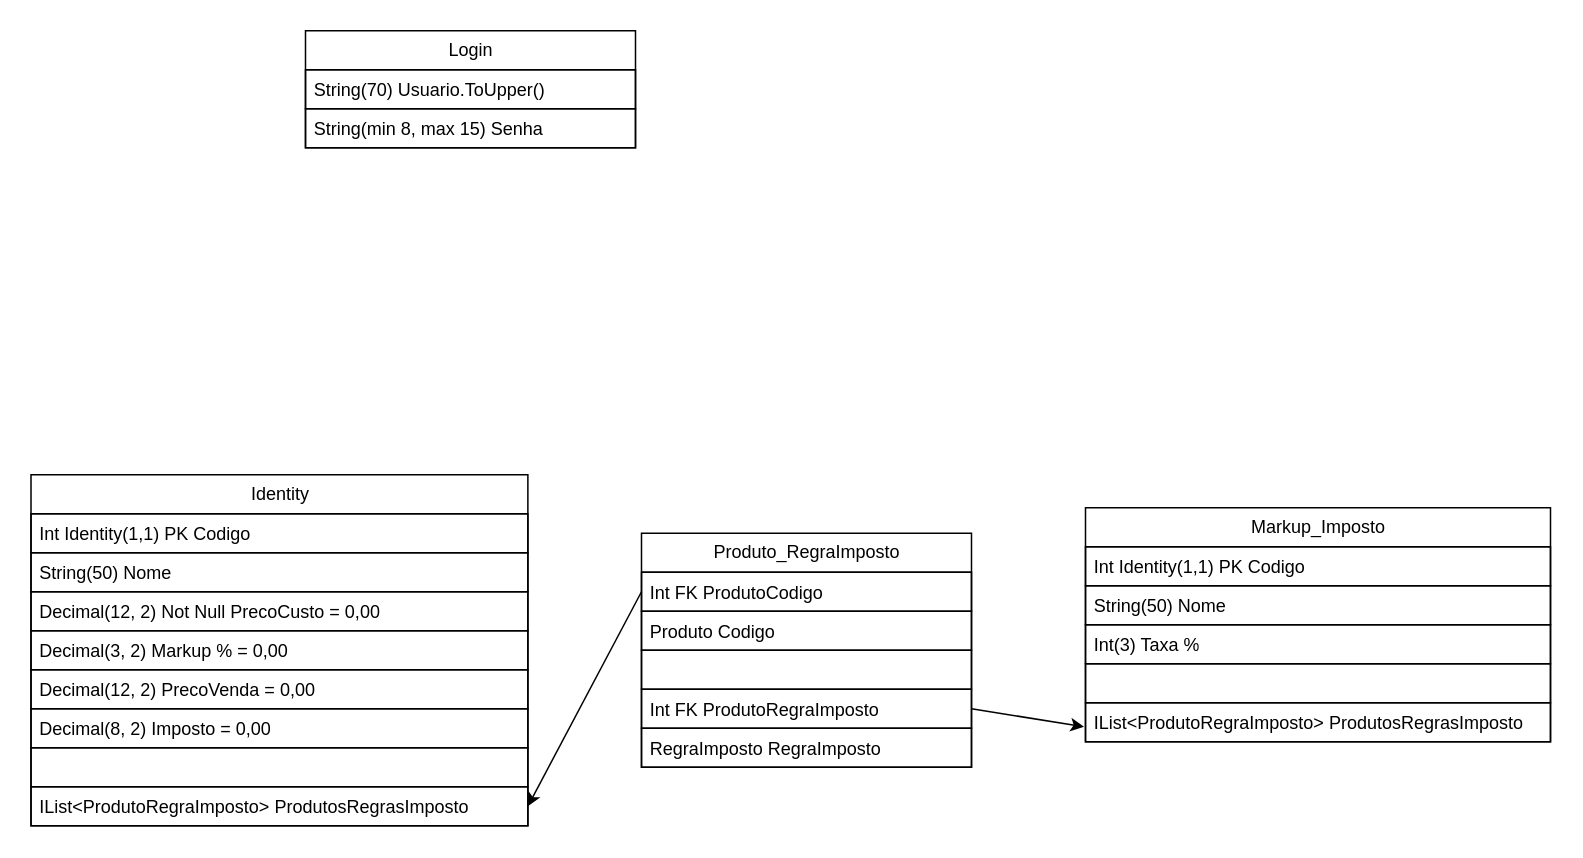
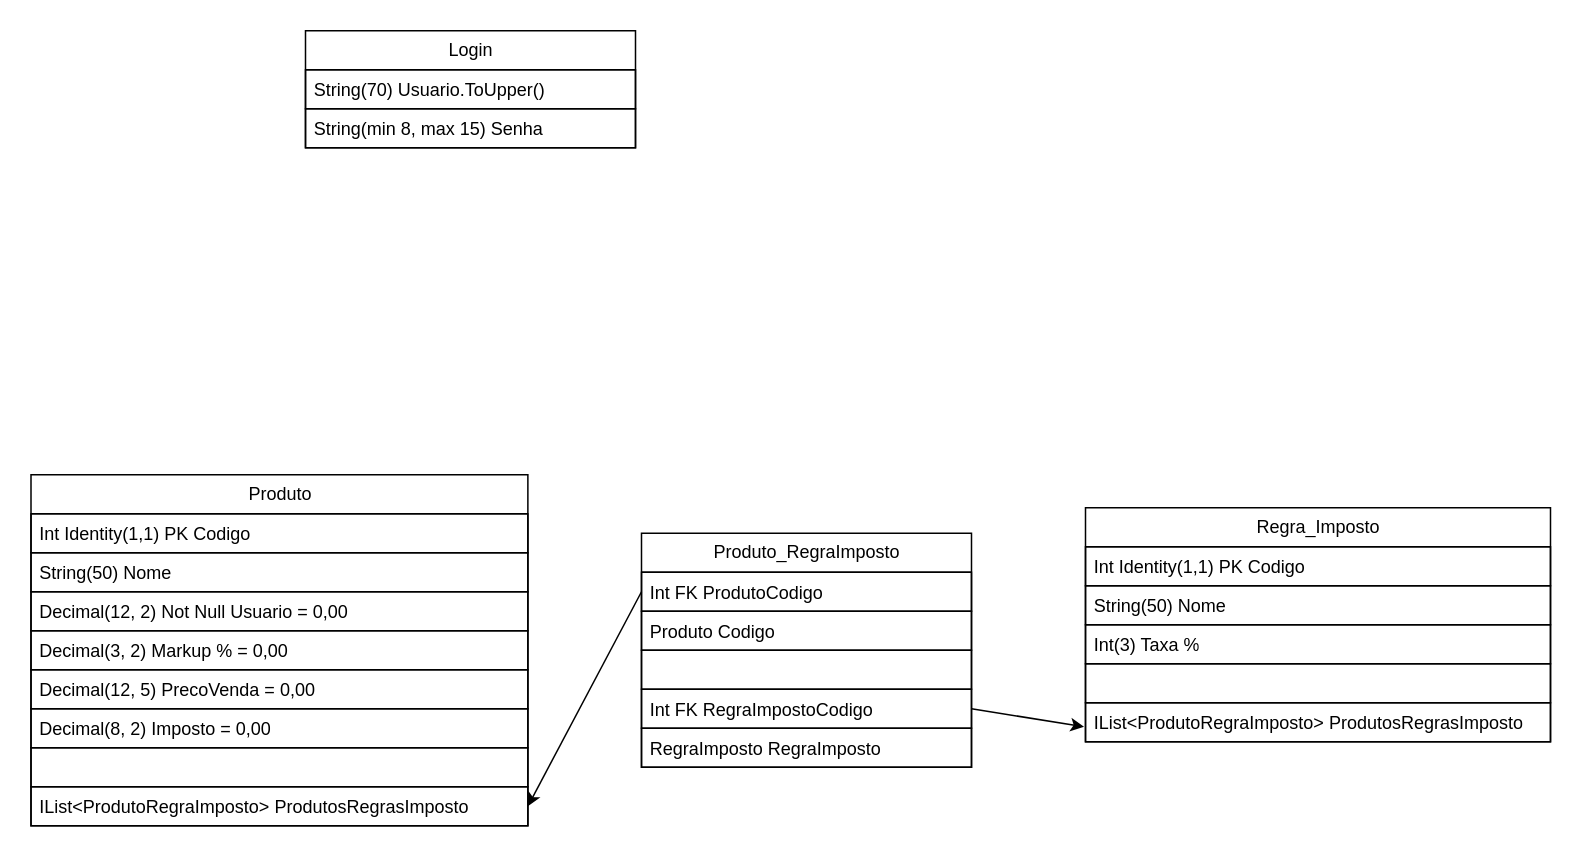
node "Identity": label "Identity" -> "Produto"
node "Markup_Imposto": label "Markup_Imposto" -> "Regra_Imposto"
node "Decimal(12, 2) Not Null PrecoCusto = 0,00": label "Decimal(12, 2) Not Null PrecoCusto = 0,00" -> "Decimal(12, 2) Not Null Usuario = 0,00"
node "Decimal(12, 2) PrecoVenda = 0,00": label "Decimal(12, 2) PrecoVenda = 0,00" -> "Decimal(12, 5) PrecoVenda = 0,00"
node "Int FK ProdutoRegraImposto": label "Int FK ProdutoRegraImposto" -> "Int FK RegraImpostoCodigo"
